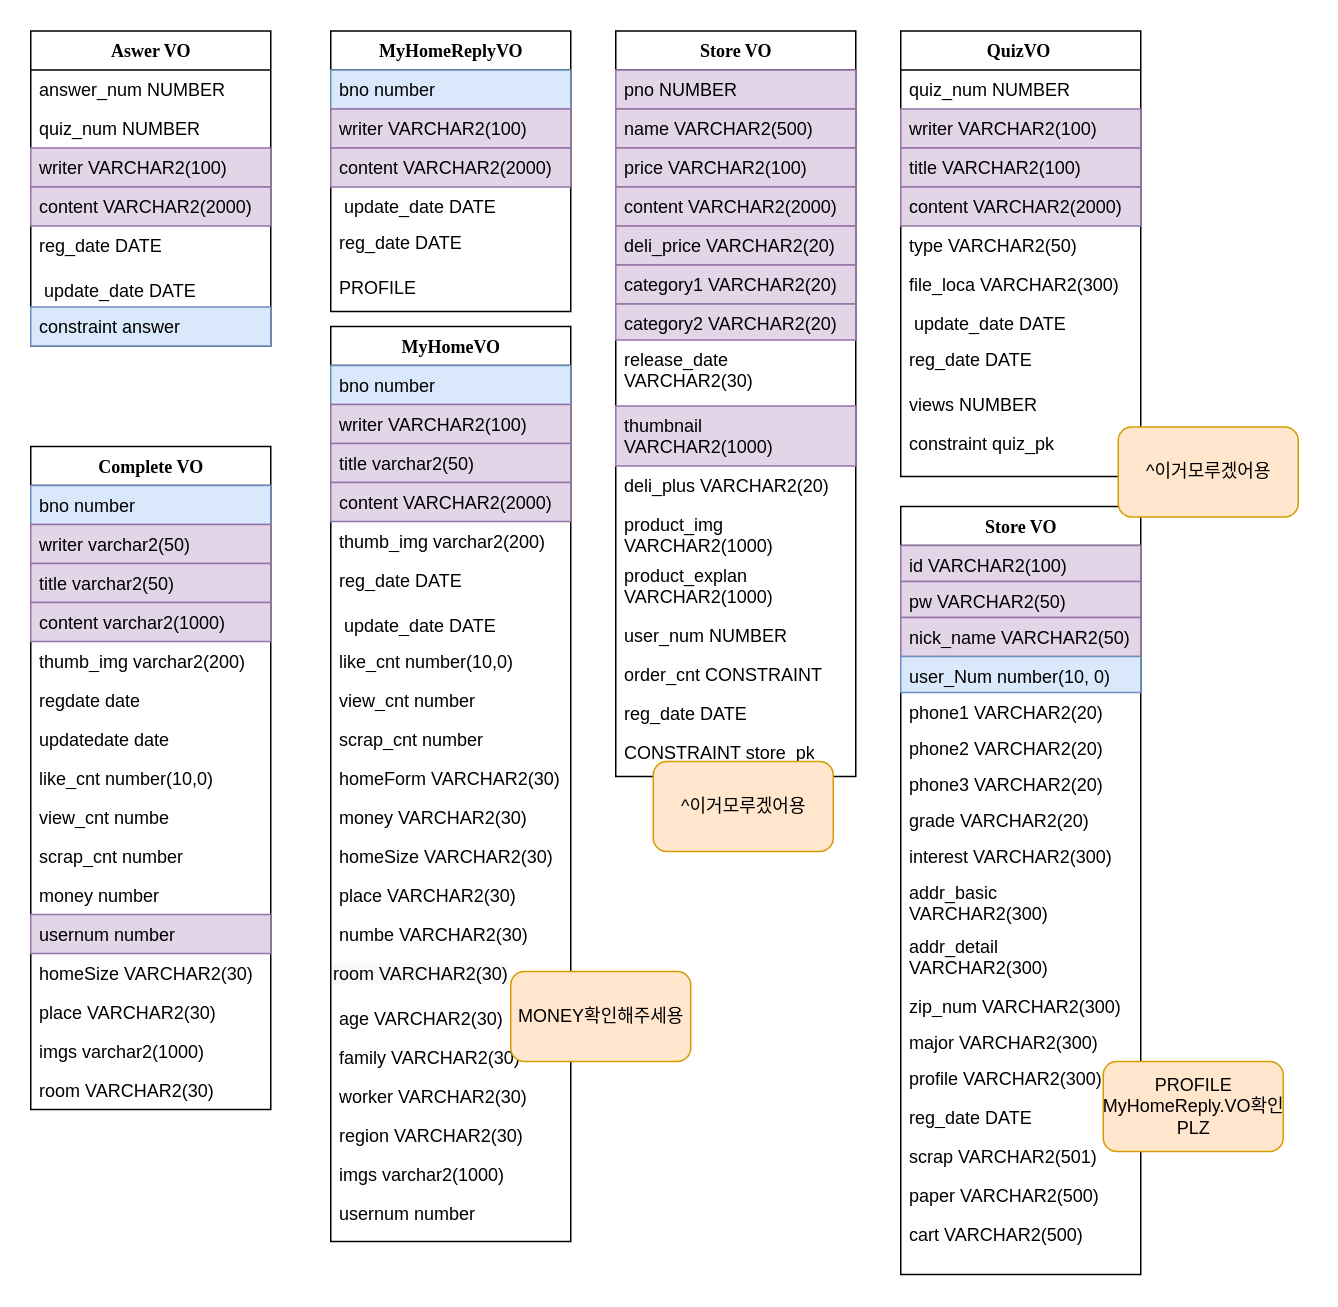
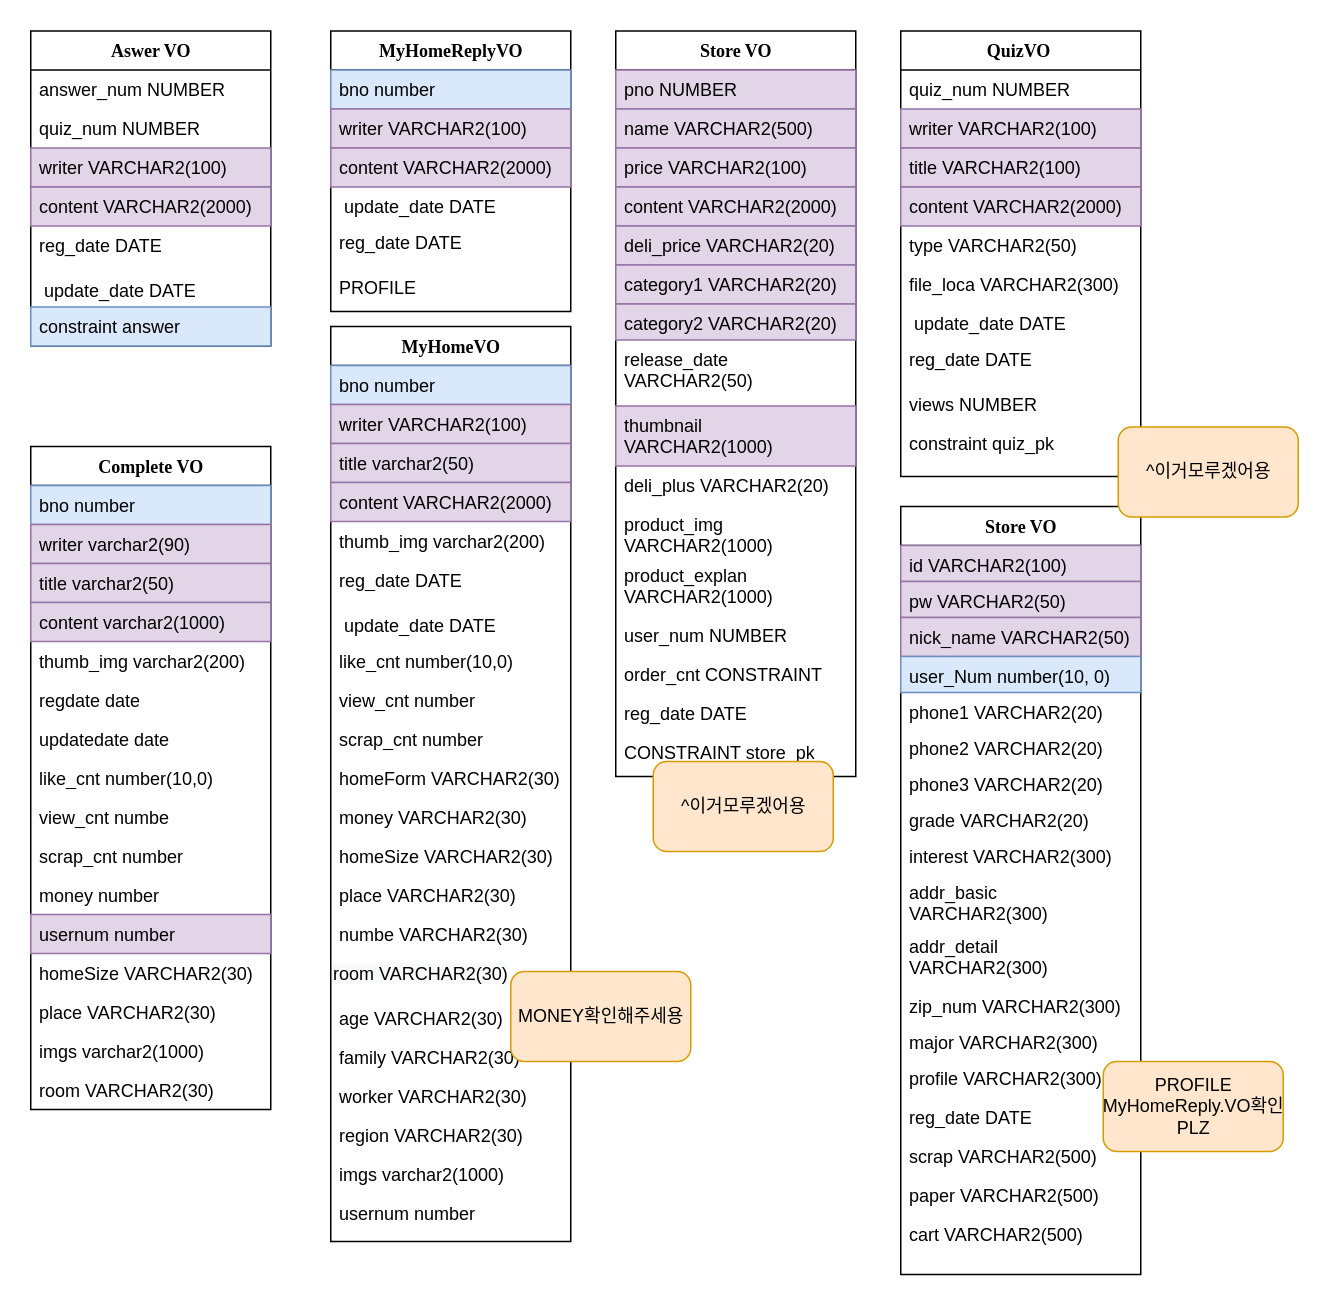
node "release_date VARCHAR2(30)": label "release_date VARCHAR2(30)" -> "release_date VARCHAR2(50)"
node "writer varchar2(50)": label "writer varchar2(50)" -> "writer varchar2(90)"
node "scrap VARCHAR2(501)": label "scrap VARCHAR2(501)" -> "scrap VARCHAR2(500)"
